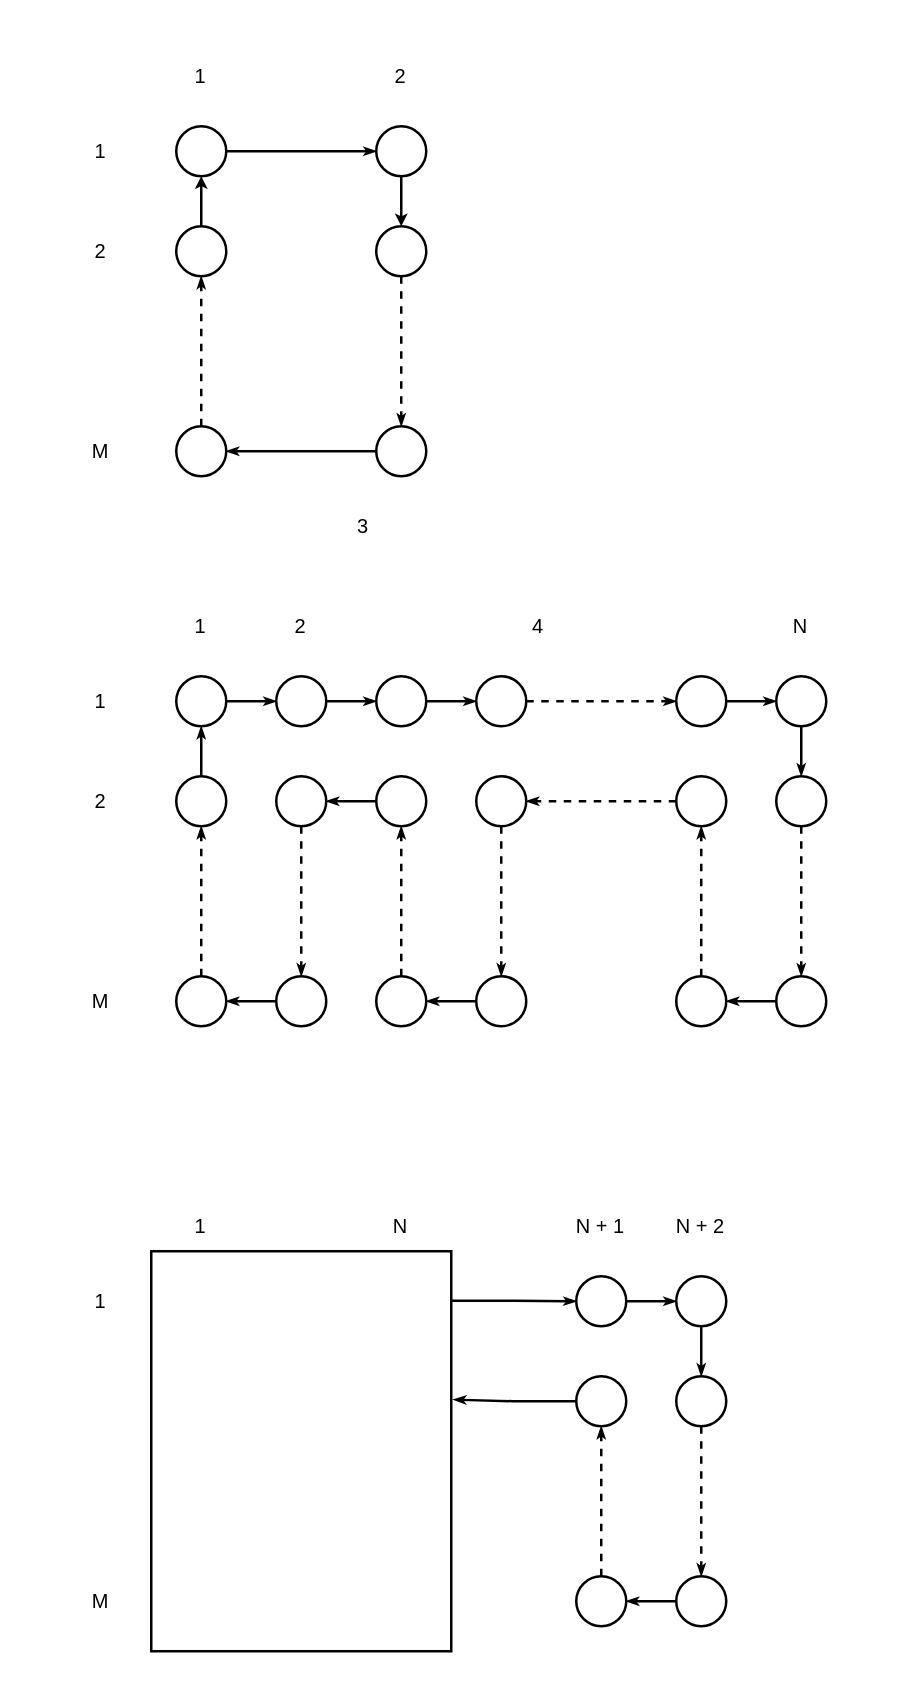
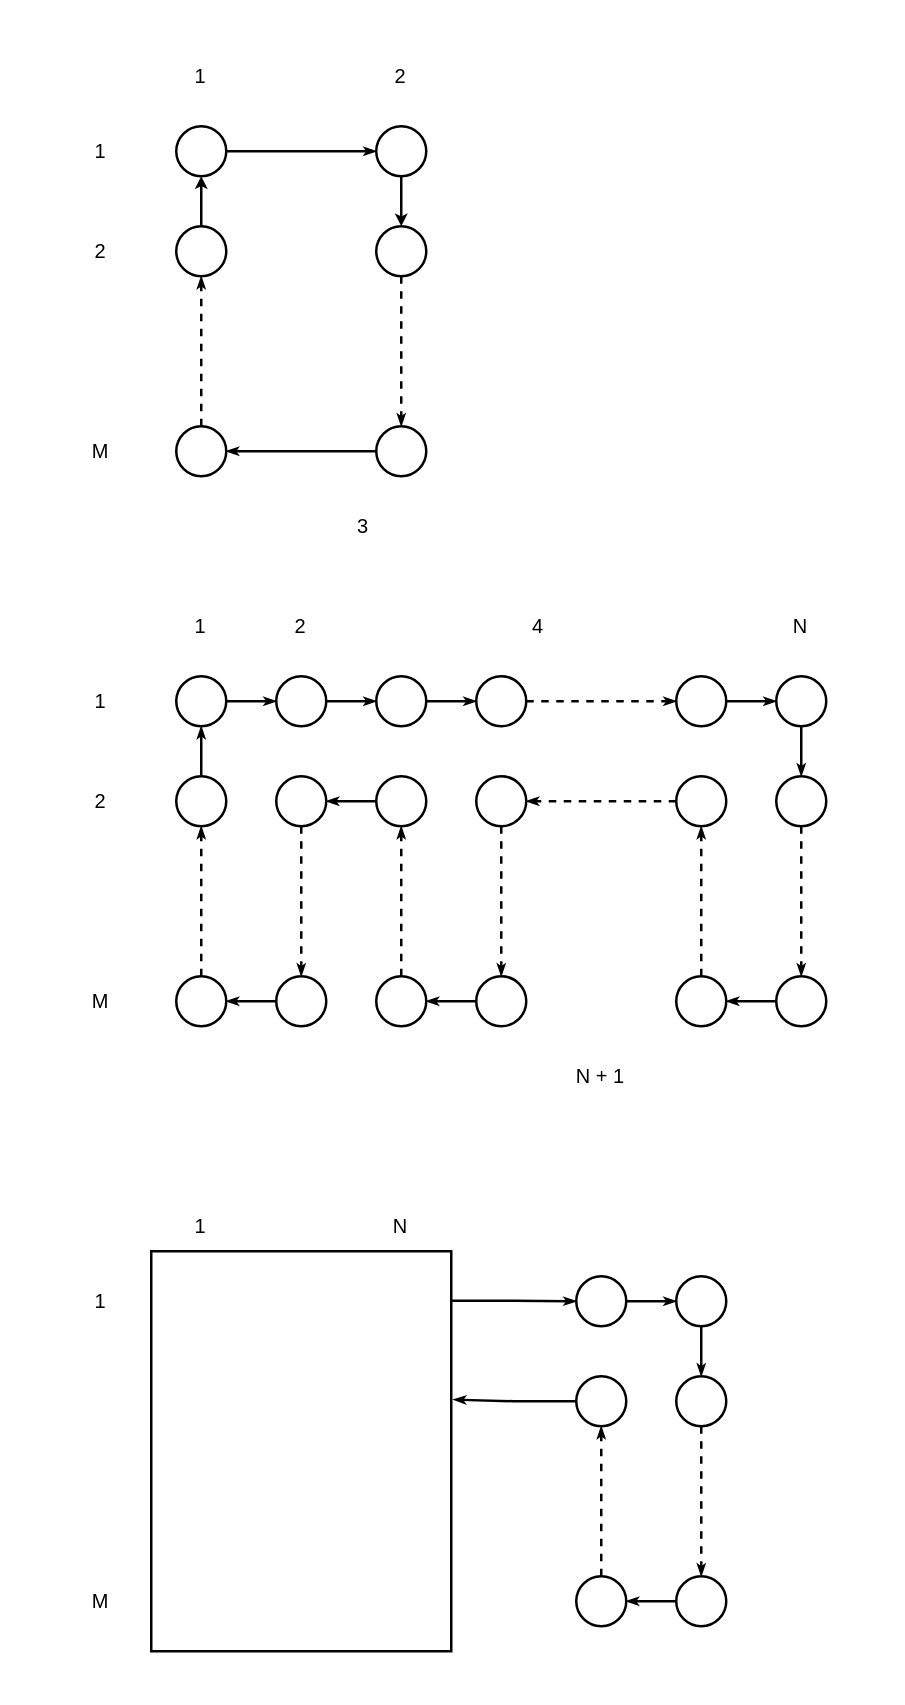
node "N + 1": moved (601, 1226) -> (601, 1076)
node "N + 2": removed
